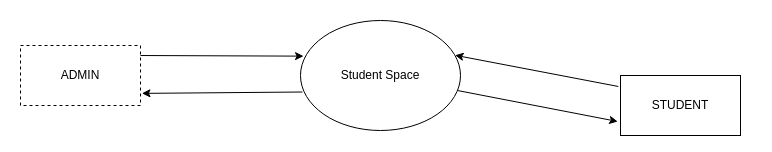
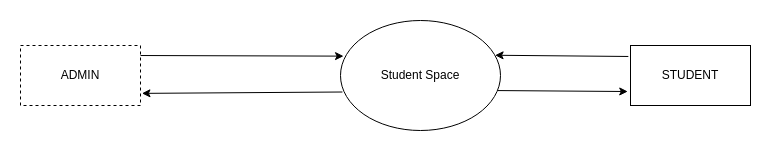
node "Student Space": moved (381, 76) -> (421, 76)
node "STUDENT": moved (681, 106) -> (691, 76)
